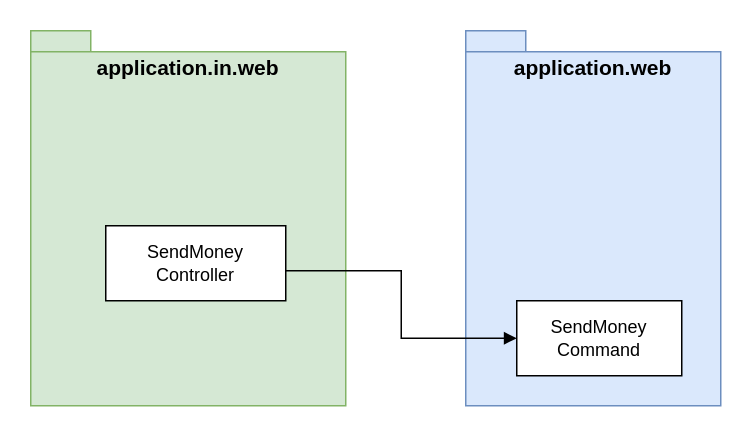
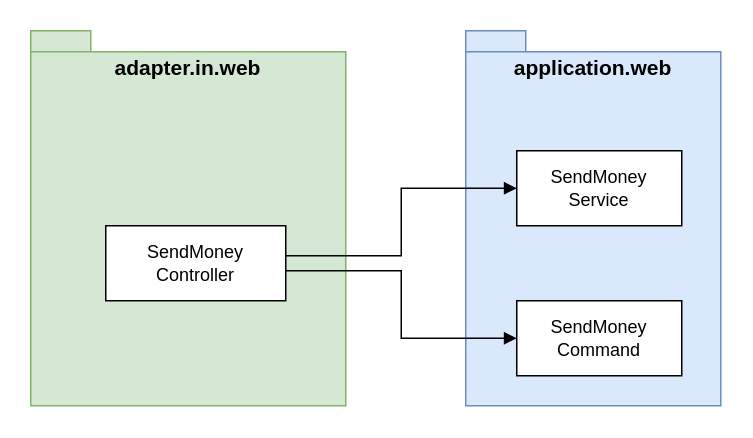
node "application.in.web": label "application.in.web" -> "adapter.in.web"
node "SendMoney Service": added
edge "SendMoney Controller" -> "SendMoney Service": added
